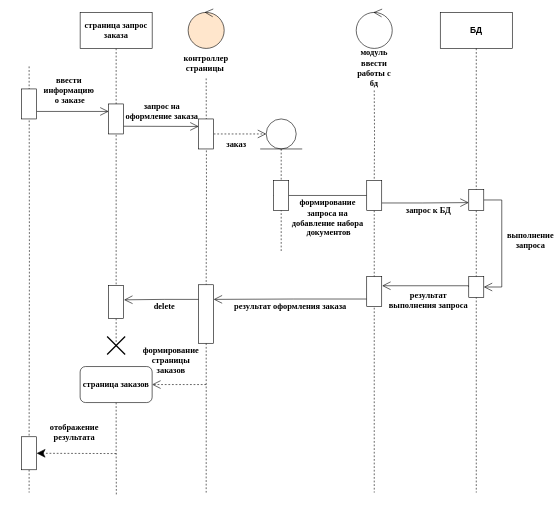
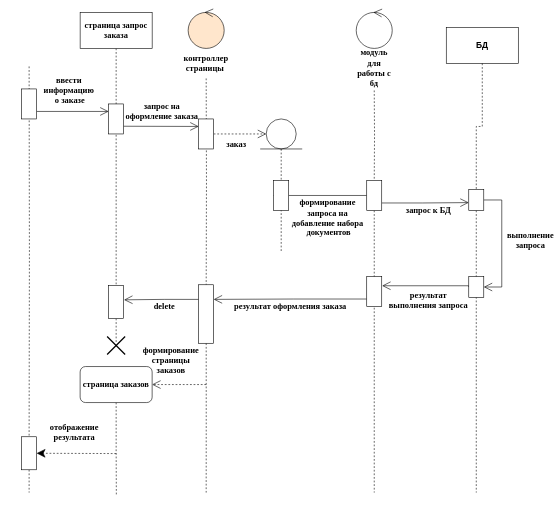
node "БД": moved (476, 30) -> (482, 45)
node "модуль ввести работы с бд": label "модуль ввести работы с бд" -> "модуль для работы с бд"
